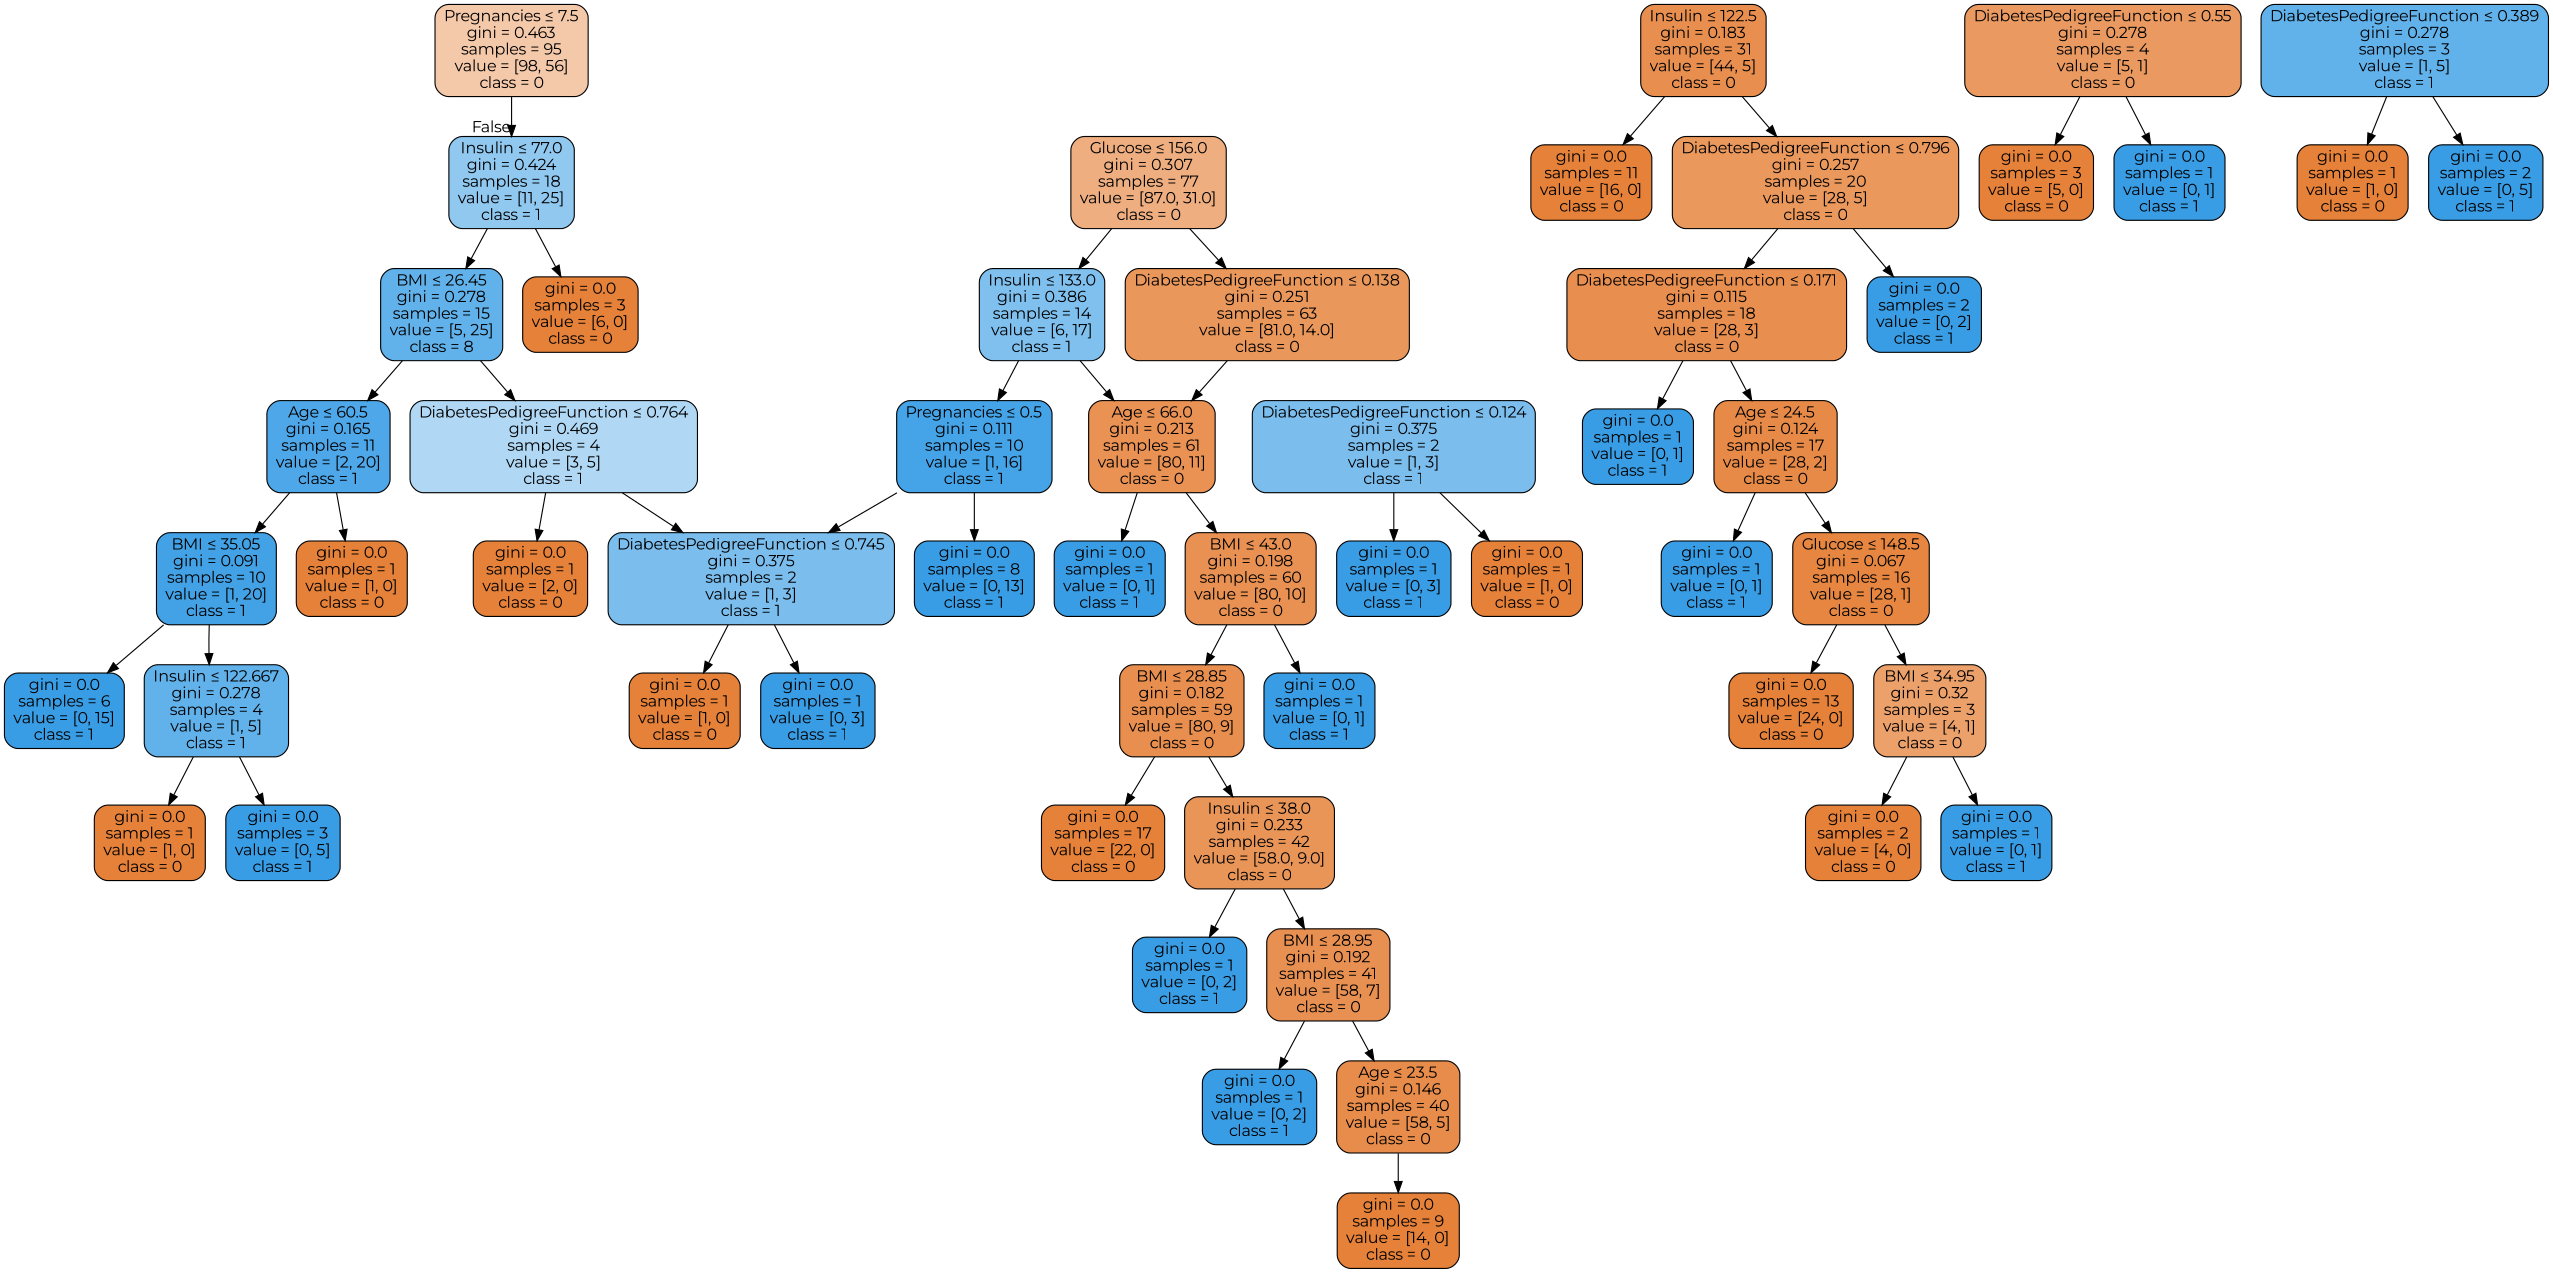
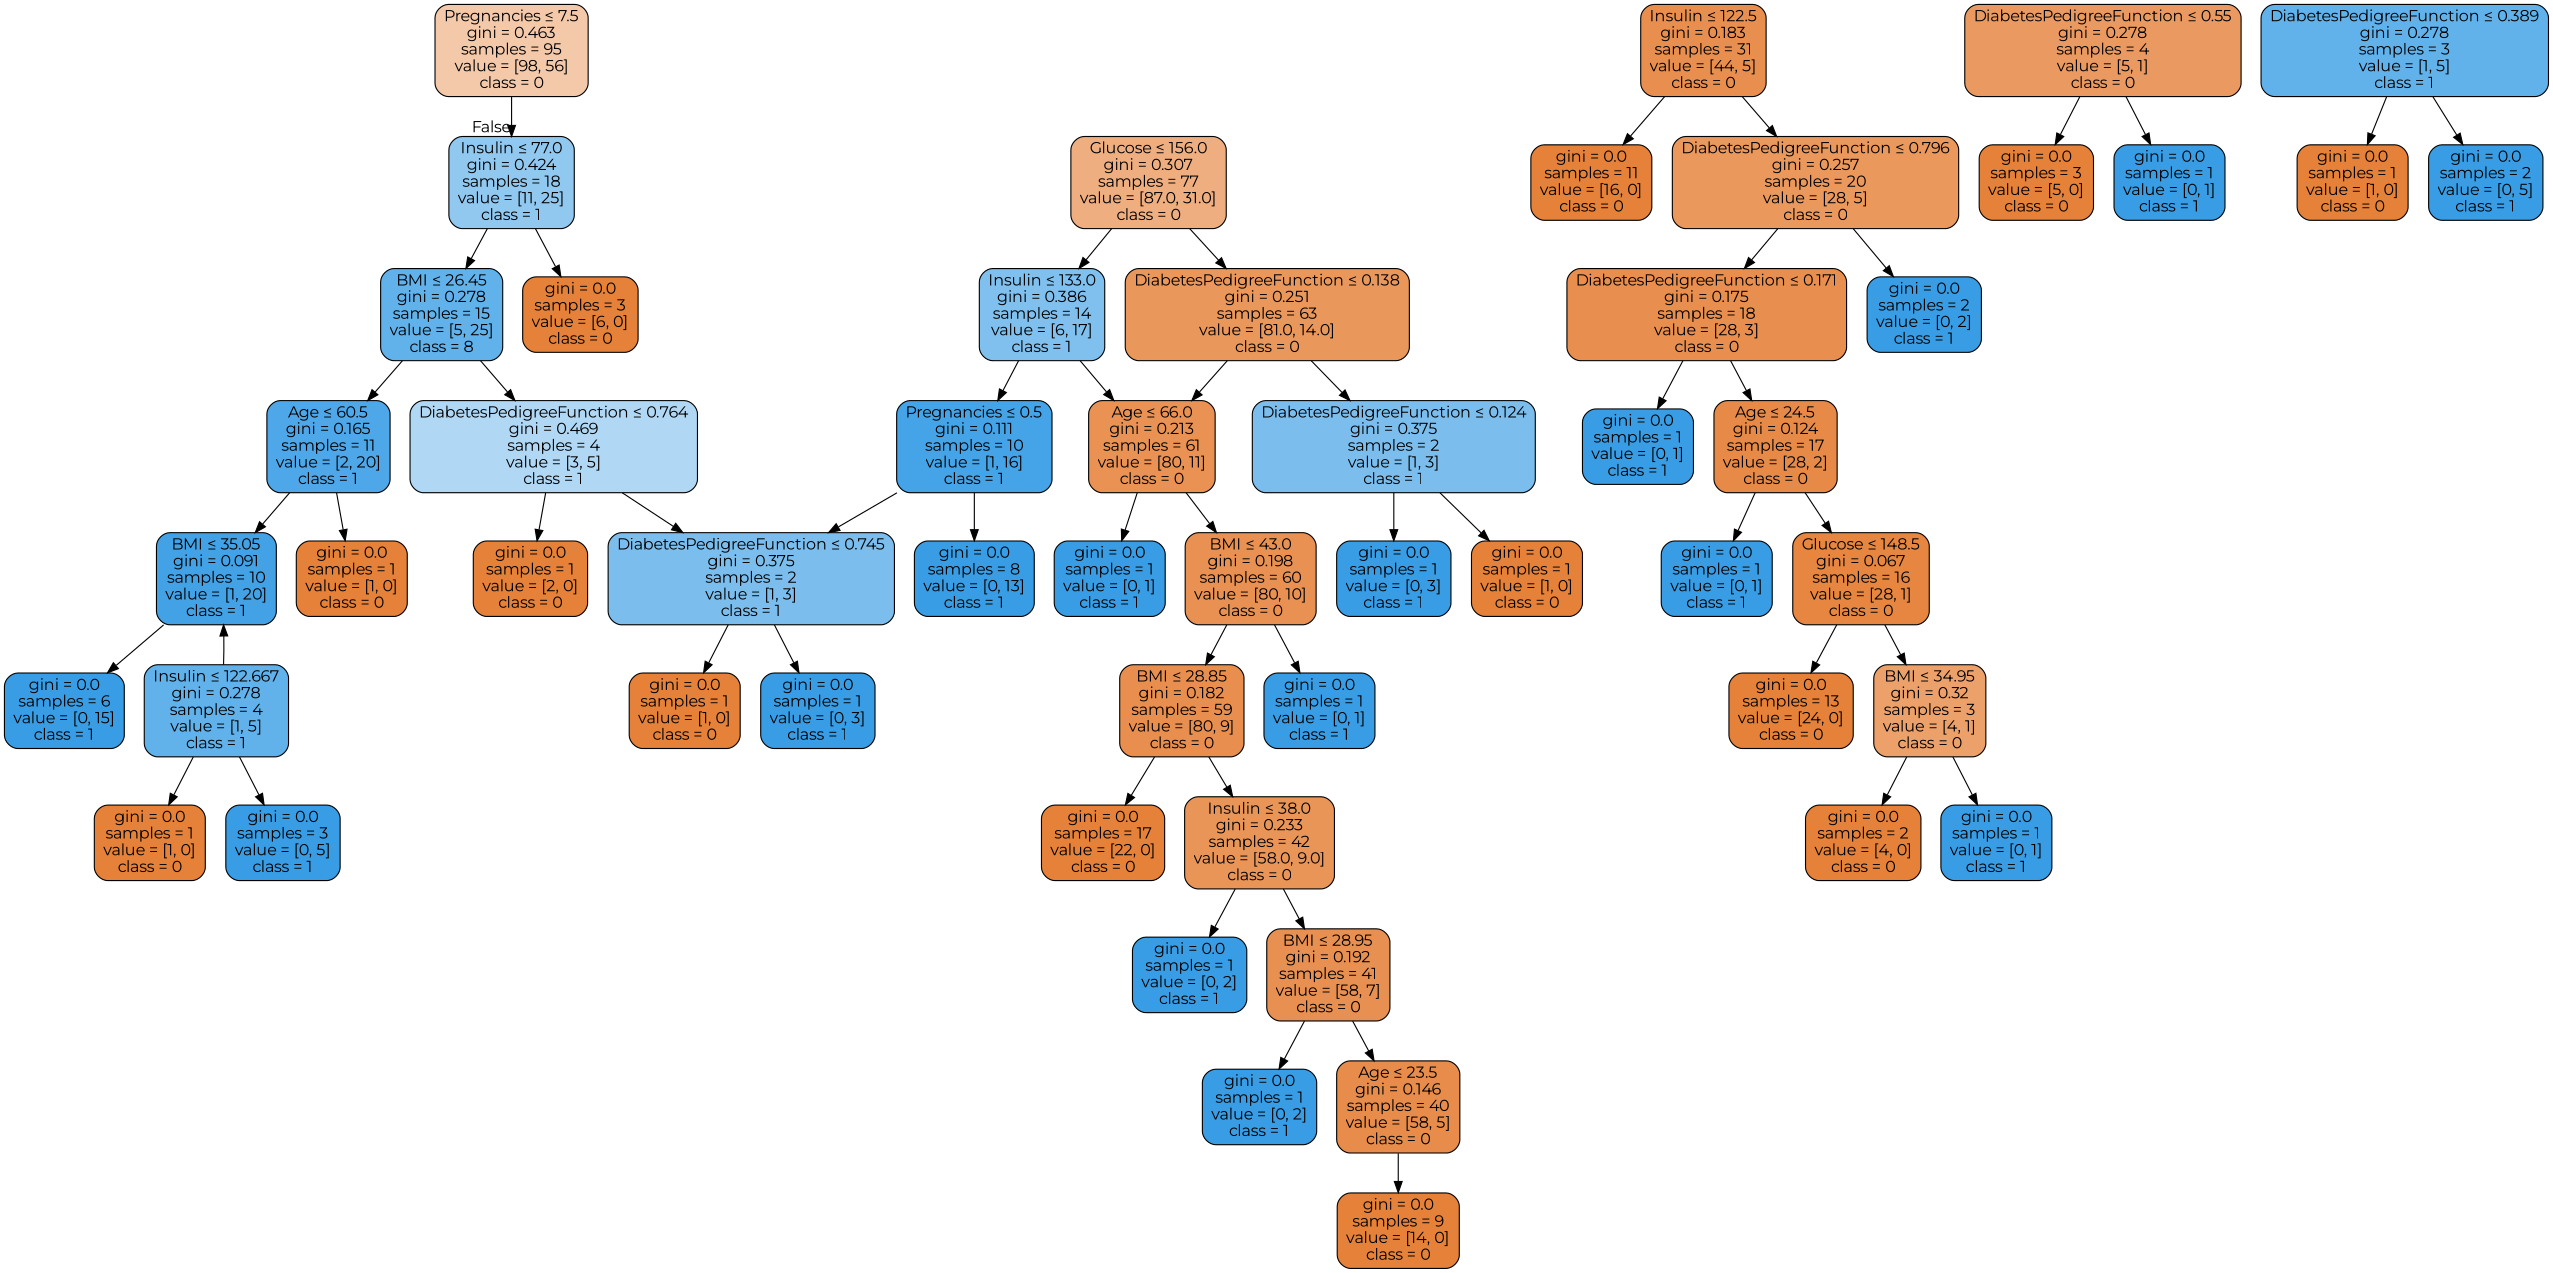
node "DiabetesPedigreeFunction ≤ 0.171": text "gini = 0.115" -> "gini = 0.175"
edge "DiabetesPedigreeFunction ≤ 0.138" -> "DiabetesPedigreeFunction ≤ 0.124": added
edge "BMI ≤ 35.05" -> "Insulin ≤ 122.667": reversed
